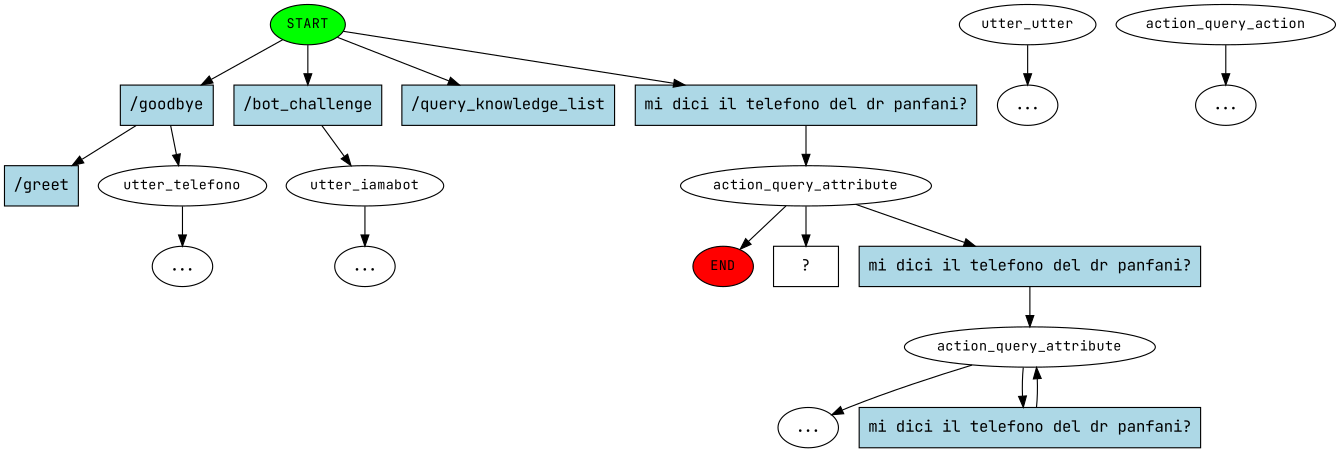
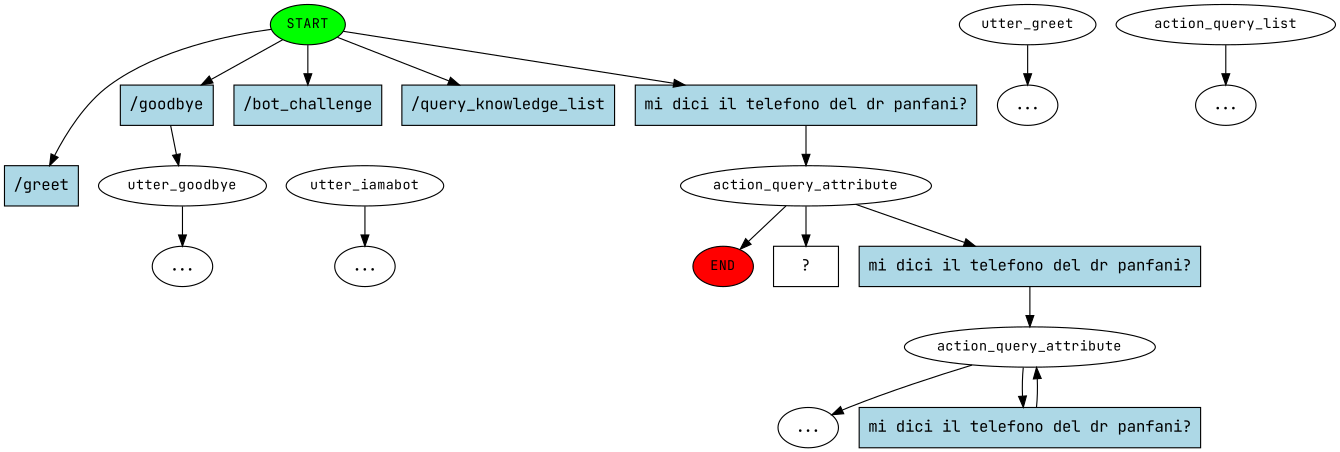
node "utter_utter": label "utter_utter" -> "utter_greet"
node "action_query_action": label "action_query_action" -> "action_query_list"
edge "/bot_challenge" -> "utter_iamabot": removed
edge "/goodbye" -> "/greet": now "START" -> "/greet"
node "utter_telefono": label "utter_telefono" -> "utter_goodbye"
